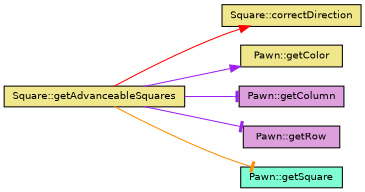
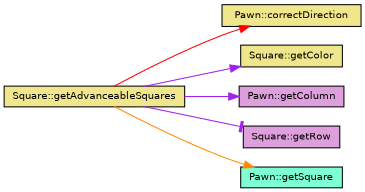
node "Square::correctDirection": label "Square::correctDirection" -> "Pawn::correctDirection"
node "Pawn::getColor": label "Pawn::getColor" -> "Square::getColor"
edge "Square::getAdvanceableSquares" -> "Pawn::getColumn": arrowhead tee -> normal
node "Pawn::getRow": label "Pawn::getRow" -> "Square::getRow"
edge "Square::getAdvanceableSquares" -> "Pawn::getSquare": arrowhead tee -> normal
